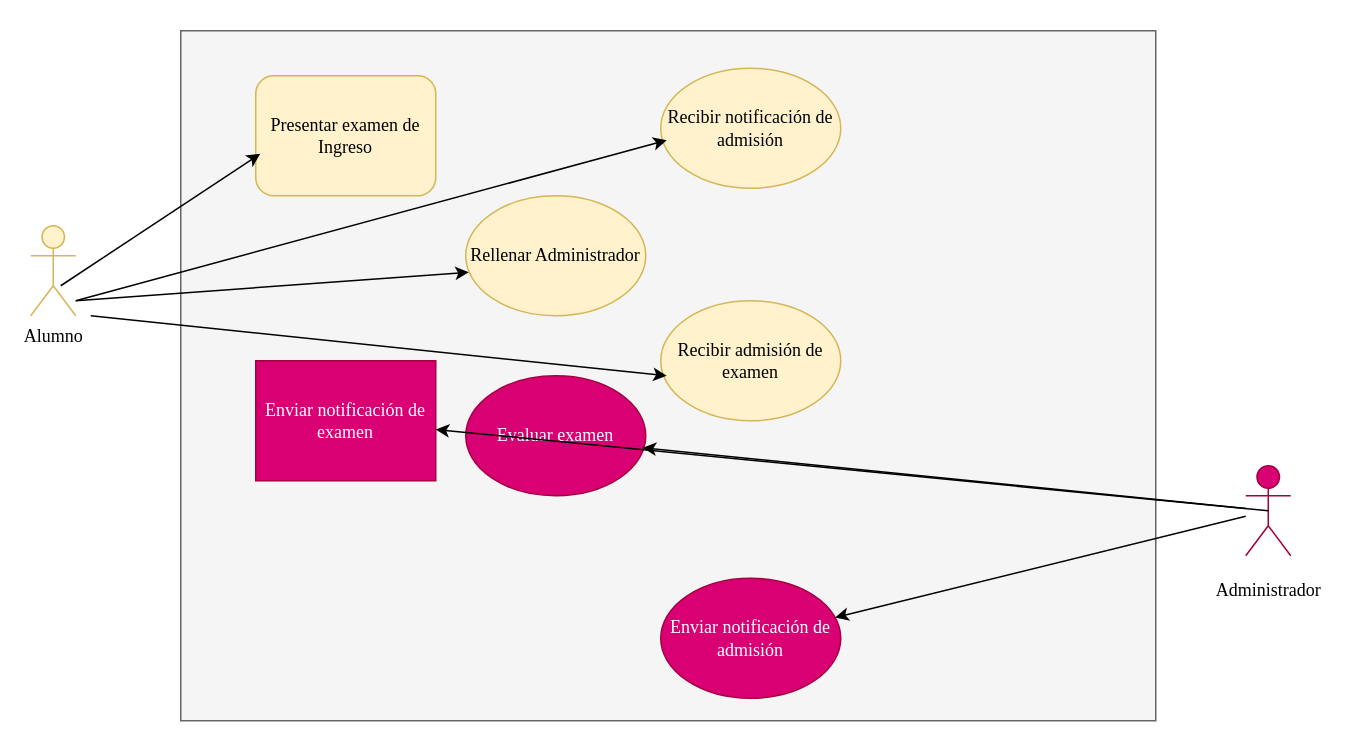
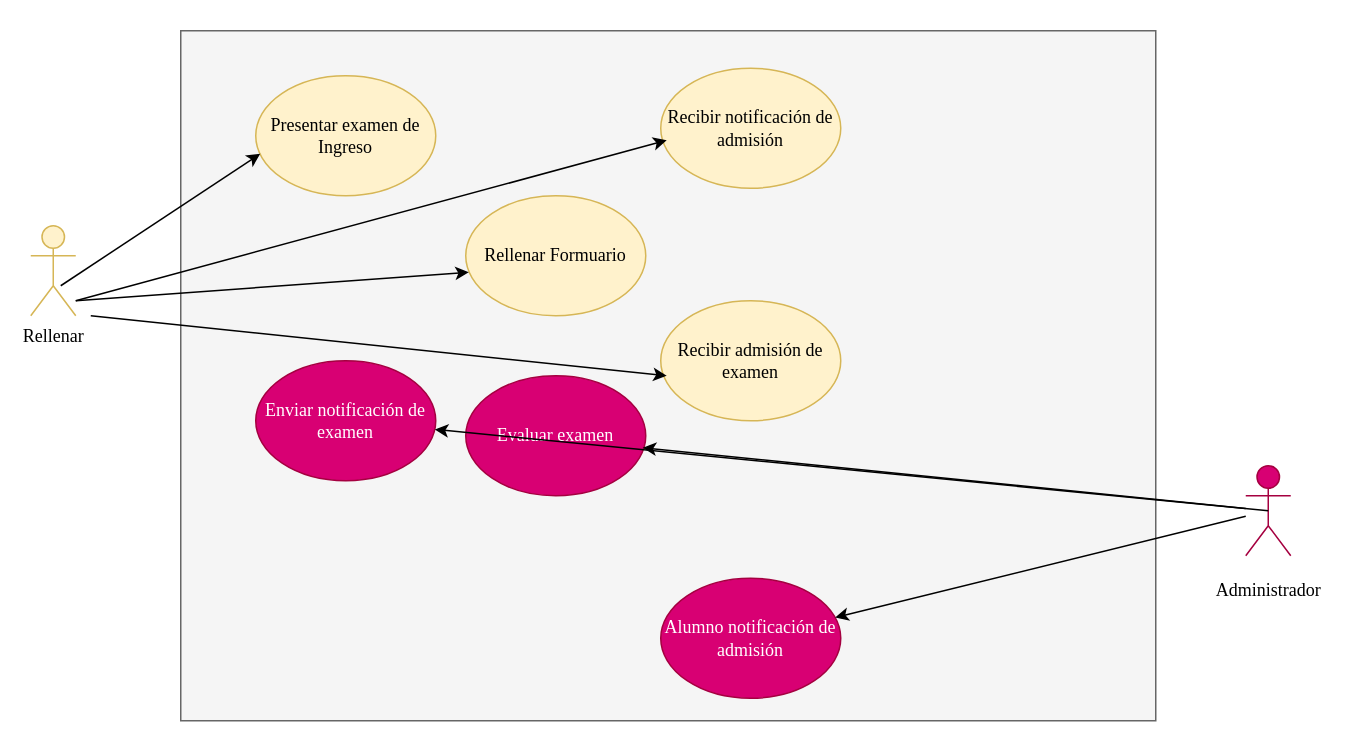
node "Presentar examen de Ingreso": shape rounded rectangle -> ellipse
node "Rellenar Administrador": label "Rellenar Administrador" -> "Rellenar Formuario"
node "Alumno": label "Alumno" -> "Rellenar"
node "Enviar notificación de examen": shape rectangle -> ellipse
node "Enviar notificación de admisión": label "Enviar notificación de admisión" -> "Alumno notificación de admisión"
